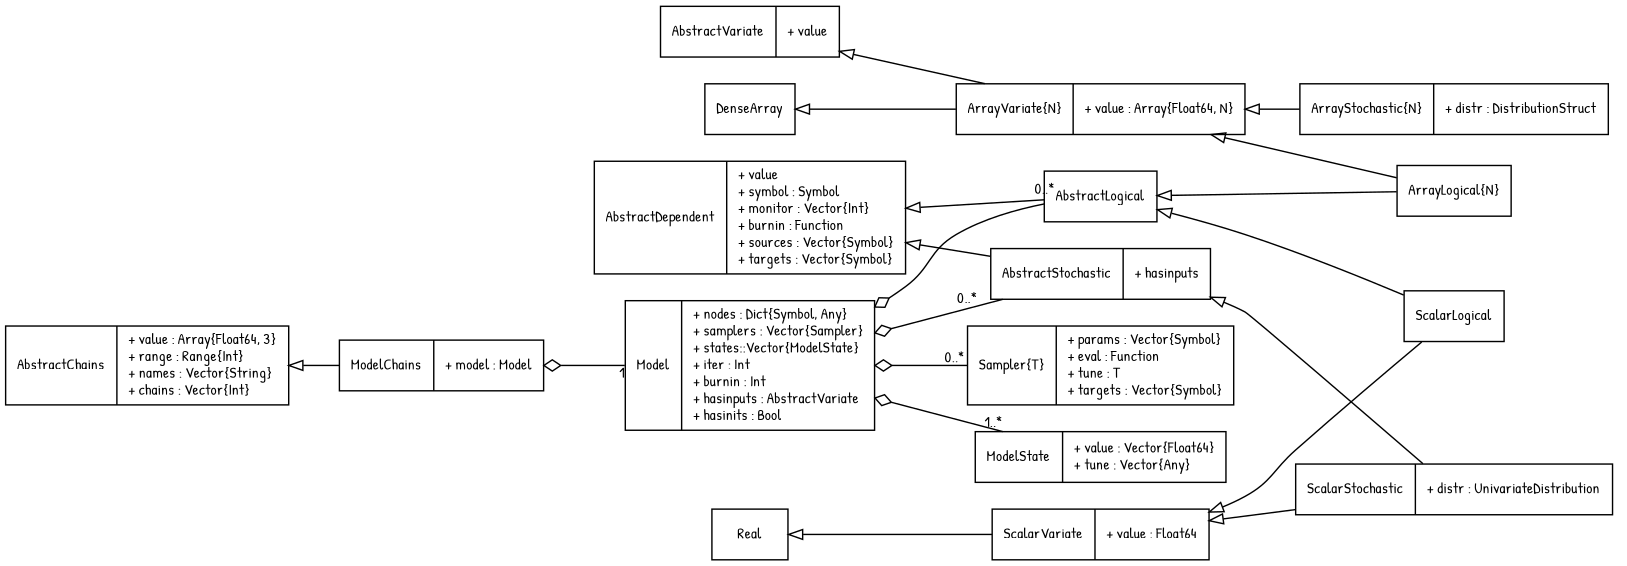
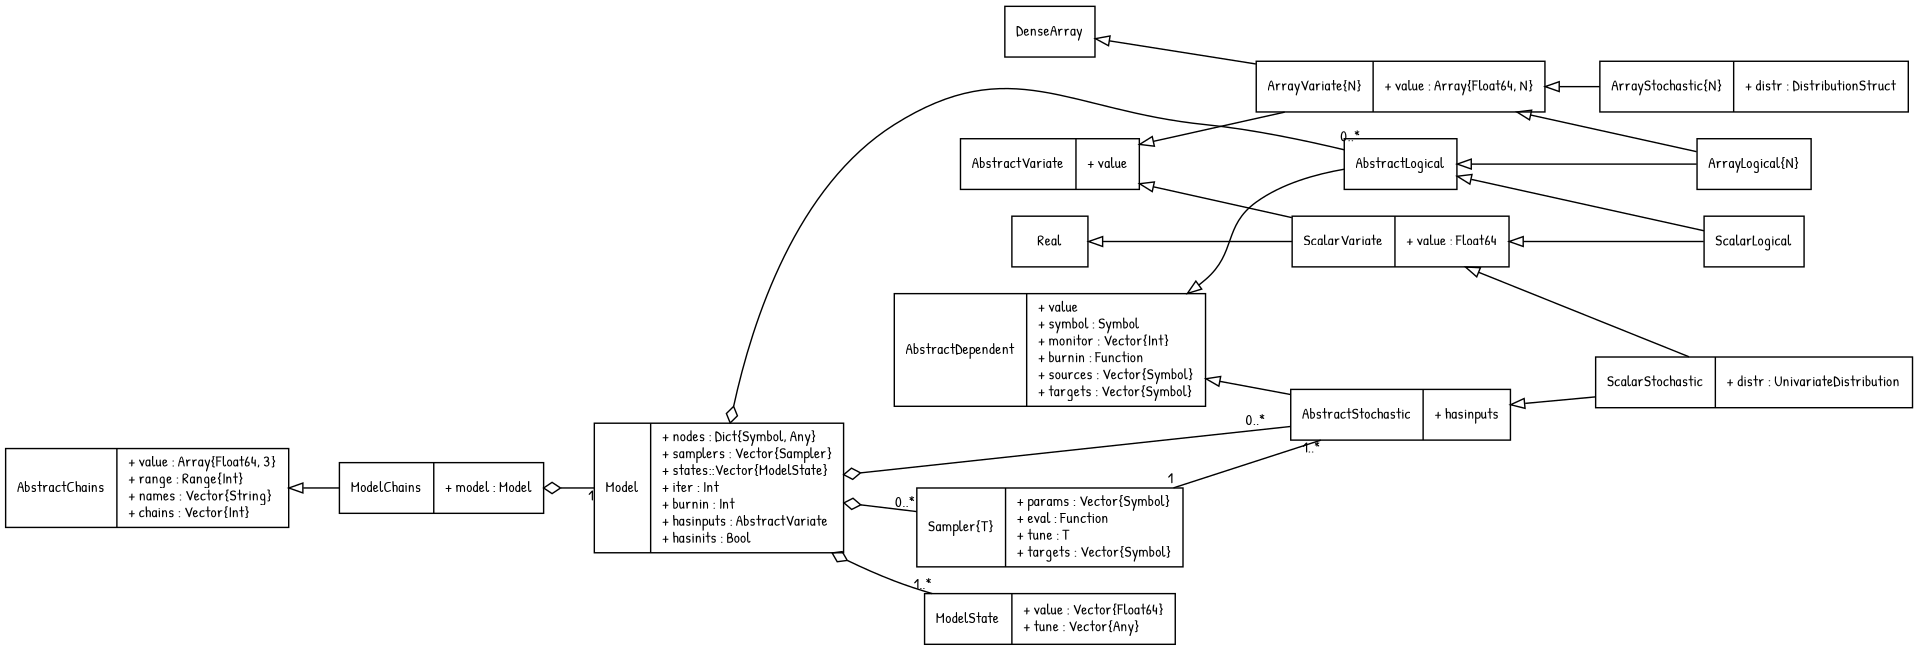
edge "AbstractVariate" -- "ScalarVariate": added
edge "AbstractStochastic" -- "Sampler{T}": added
